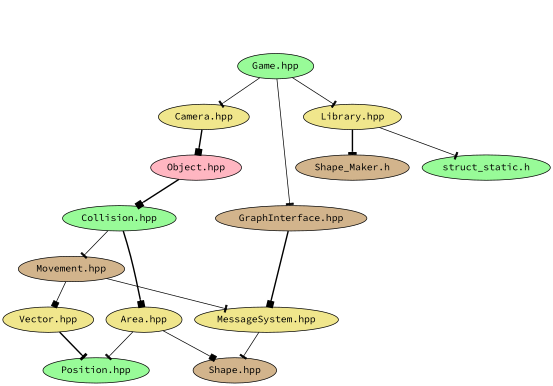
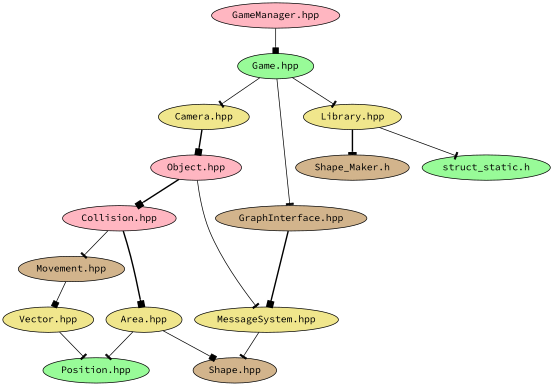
node "GameManager.hpp": added
node "Collision.hpp": fillcolor palegreen -> lightpink
edge "Movement.hpp" -> "MessageSystem.hpp": now "Object.hpp" -> "MessageSystem.hpp"
edge "Vector.hpp" -> "Position.hpp": style bold -> solid
